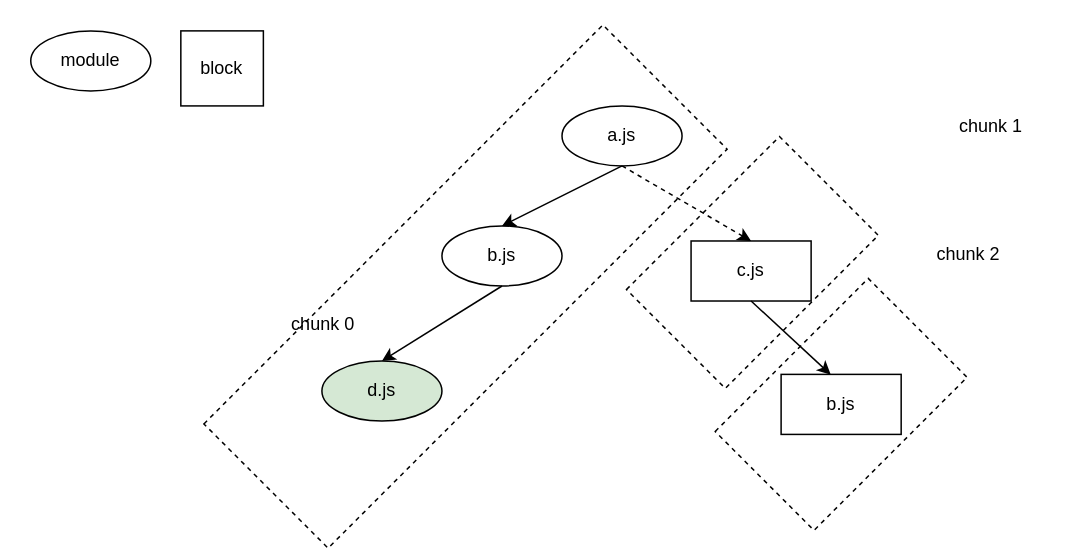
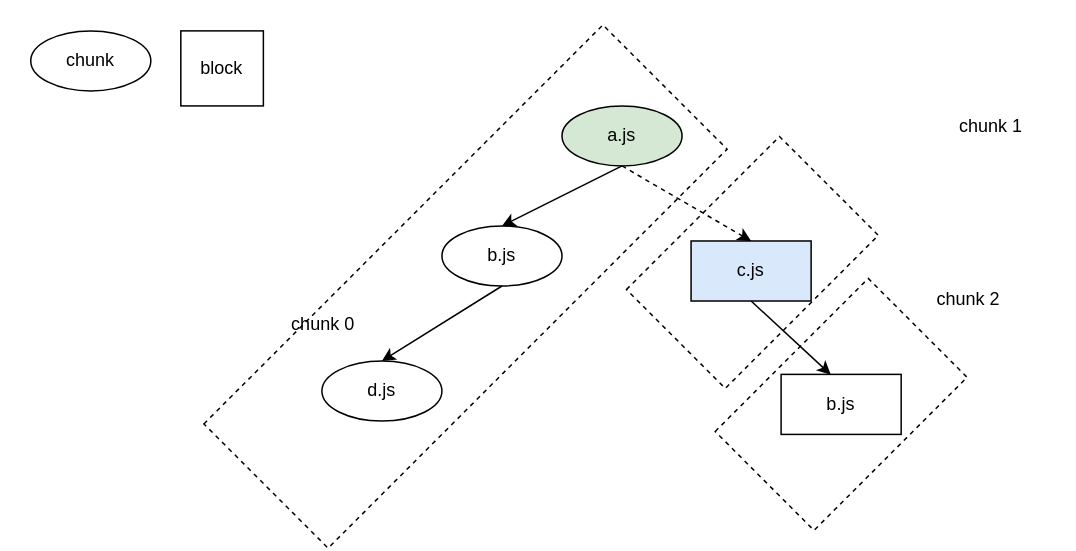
node "module": label "module" -> "chunk"
node "a.js": fillcolor #ffffff -> #d5e8d4
node "chunk 2": moved (968, 254) -> (968, 299)
node "c.js": fillcolor #ffffff -> #dae8fc
node "d.js": fillcolor #d5e8d4 -> #ffffff
